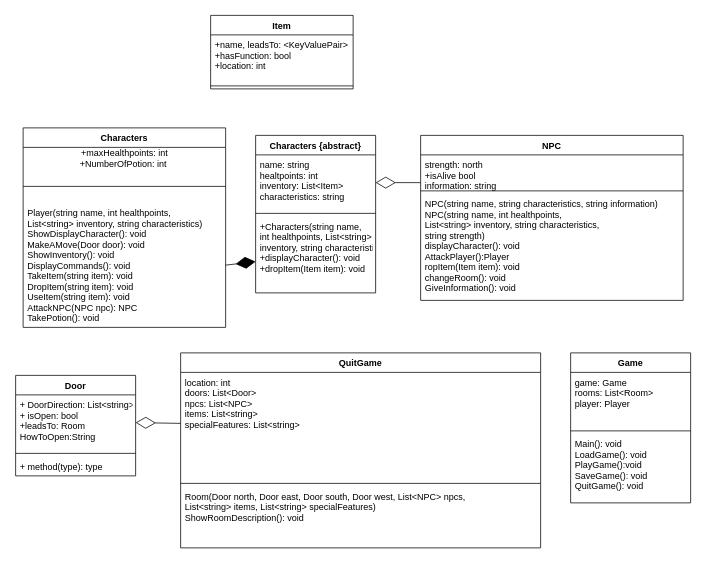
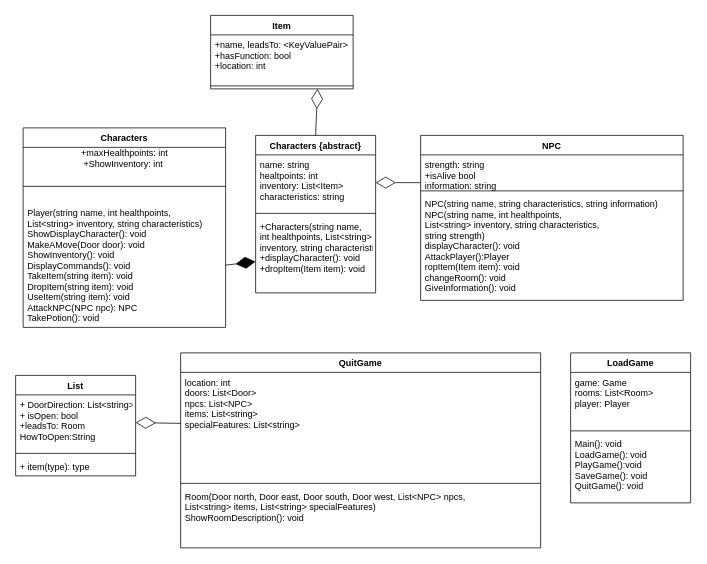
edge "Characters {abstract}" -> "Item": added
node "+maxHealthpoints: int +NumberOfPotion: int": label "+maxHealthpoints: int +NumberOfPotion: int" -> "+maxHealthpoints: int +ShowInventory: int"
node "strength: north +isAlive bool information: string": label "strength: north +isAlive bool information: string" -> "strength: string +isAlive bool information: string"
node "Game": label "Game" -> "LoadGame"
node "Door": label "Door" -> "List"
node "+ method(type): type": label "+ method(type): type" -> "+ item(type): type"
